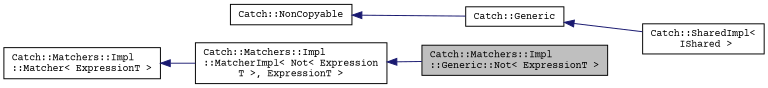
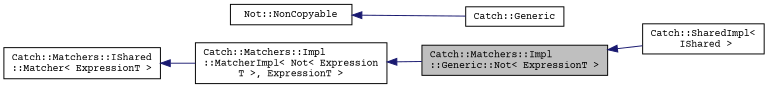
node "Catch::NonCopyable": label "Catch::NonCopyable" -> "Not::NonCopyable"
edge "Catch::SharedImpl< IShared >" -> "Catch::Generic": now "Catch::SharedImpl< IShared >" -> "Catch::Matchers::Impl ::Generic::Not< ExpressionT >"
node "Catch::Matchers::Impl ::Matcher< ExpressionT >": label "Catch::Matchers::Impl ::Matcher< ExpressionT >" -> "Catch::Matchers::IShared ::Matcher< ExpressionT >"
